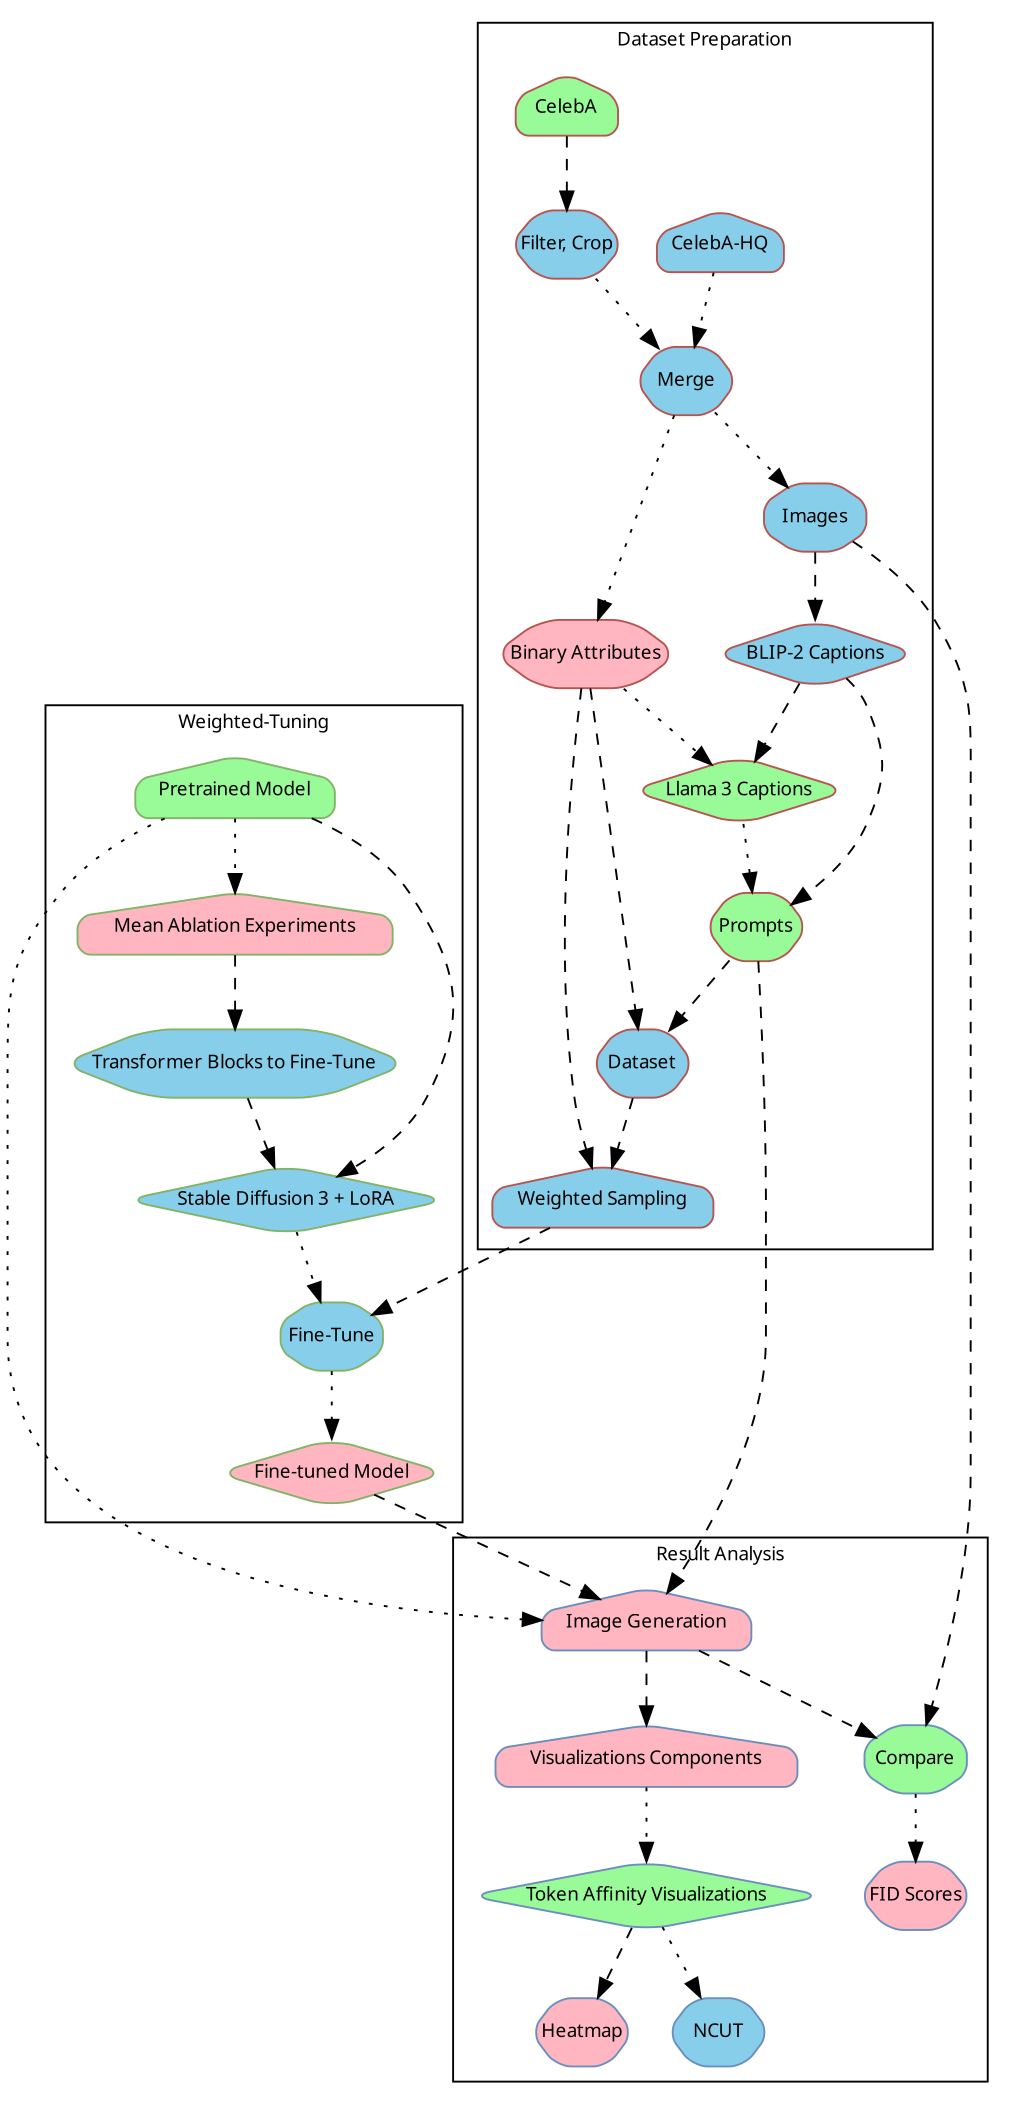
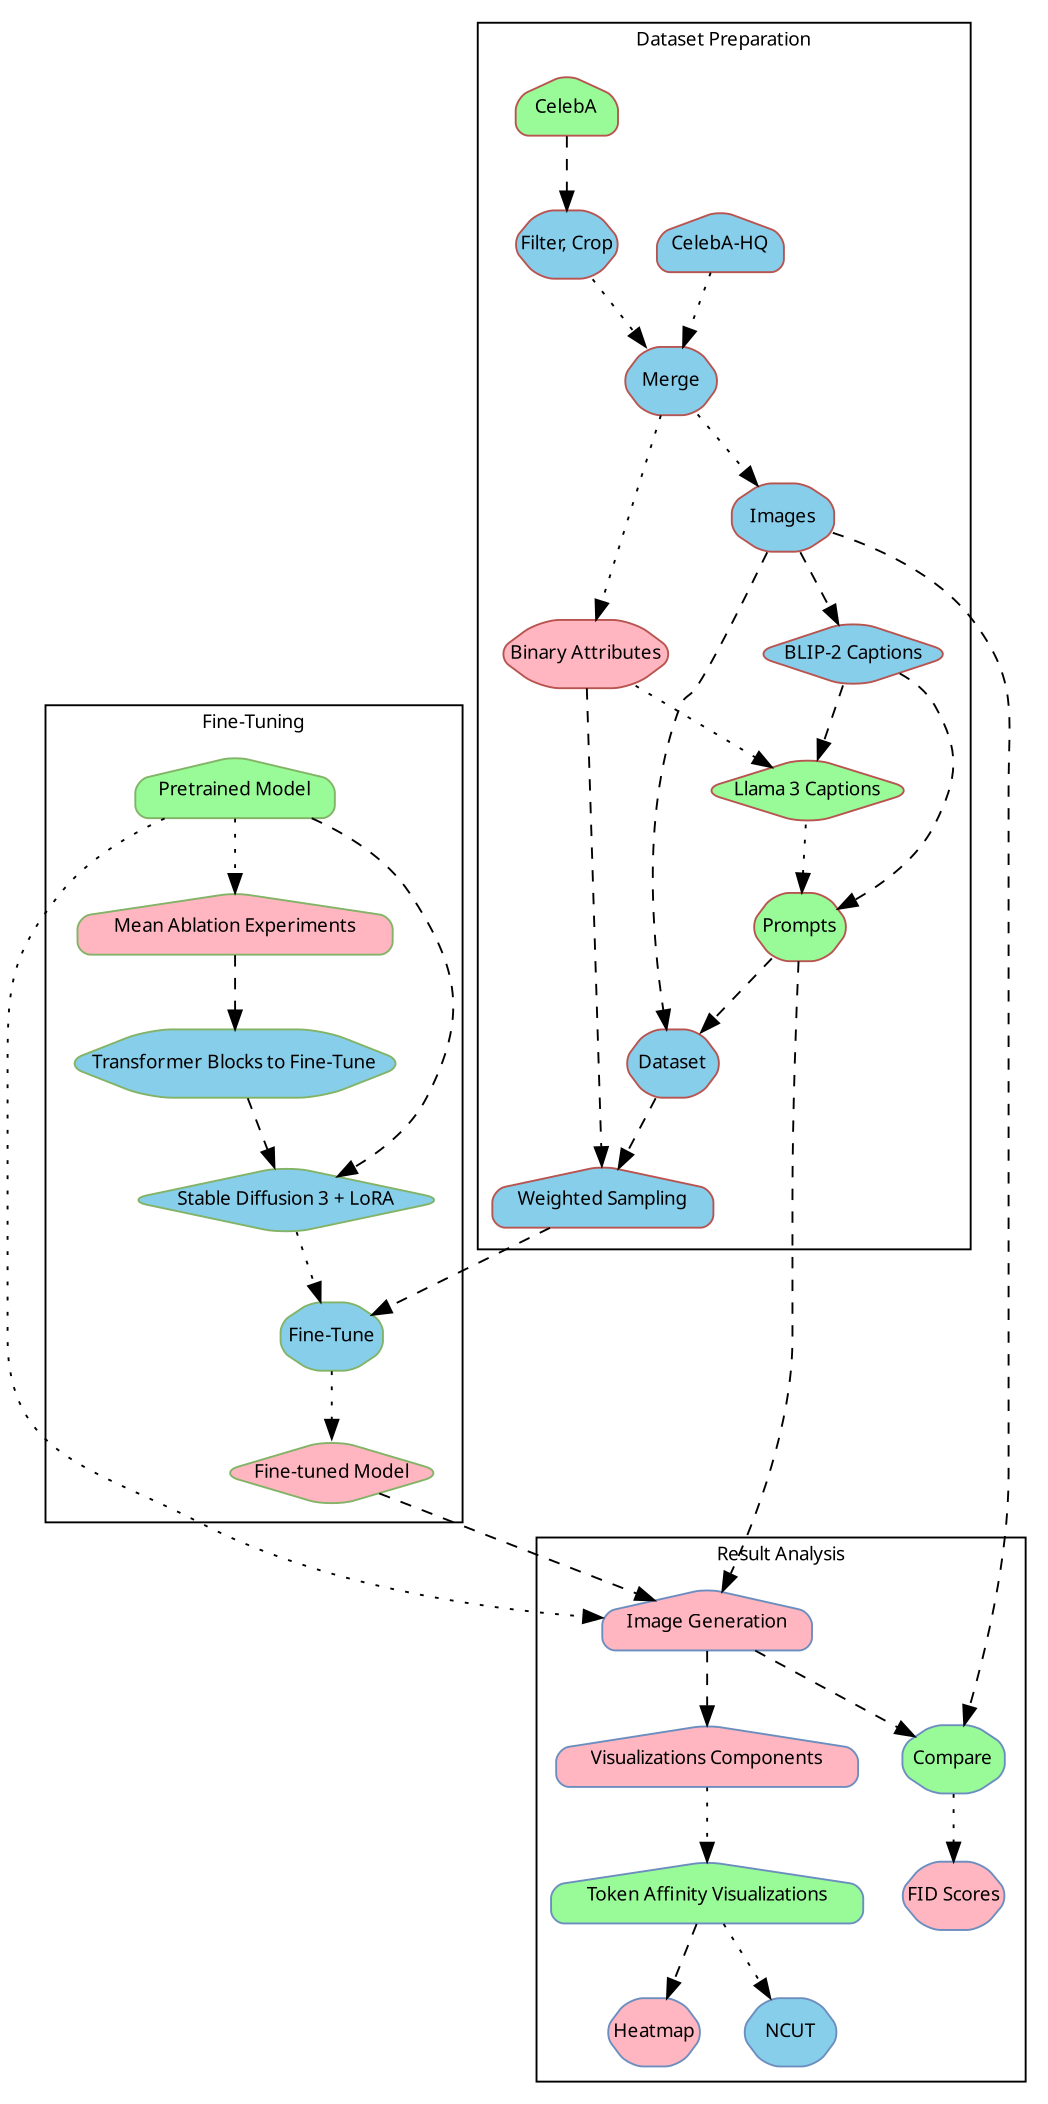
cluster "Weighted-Tuning": label "Weighted-Tuning" -> "Fine-Tuning"
edge "Binary Attributes" -> "Dataset": now "Images" -> "Dataset"
node "Token Affinity Visualizations": shape diamond -> house
